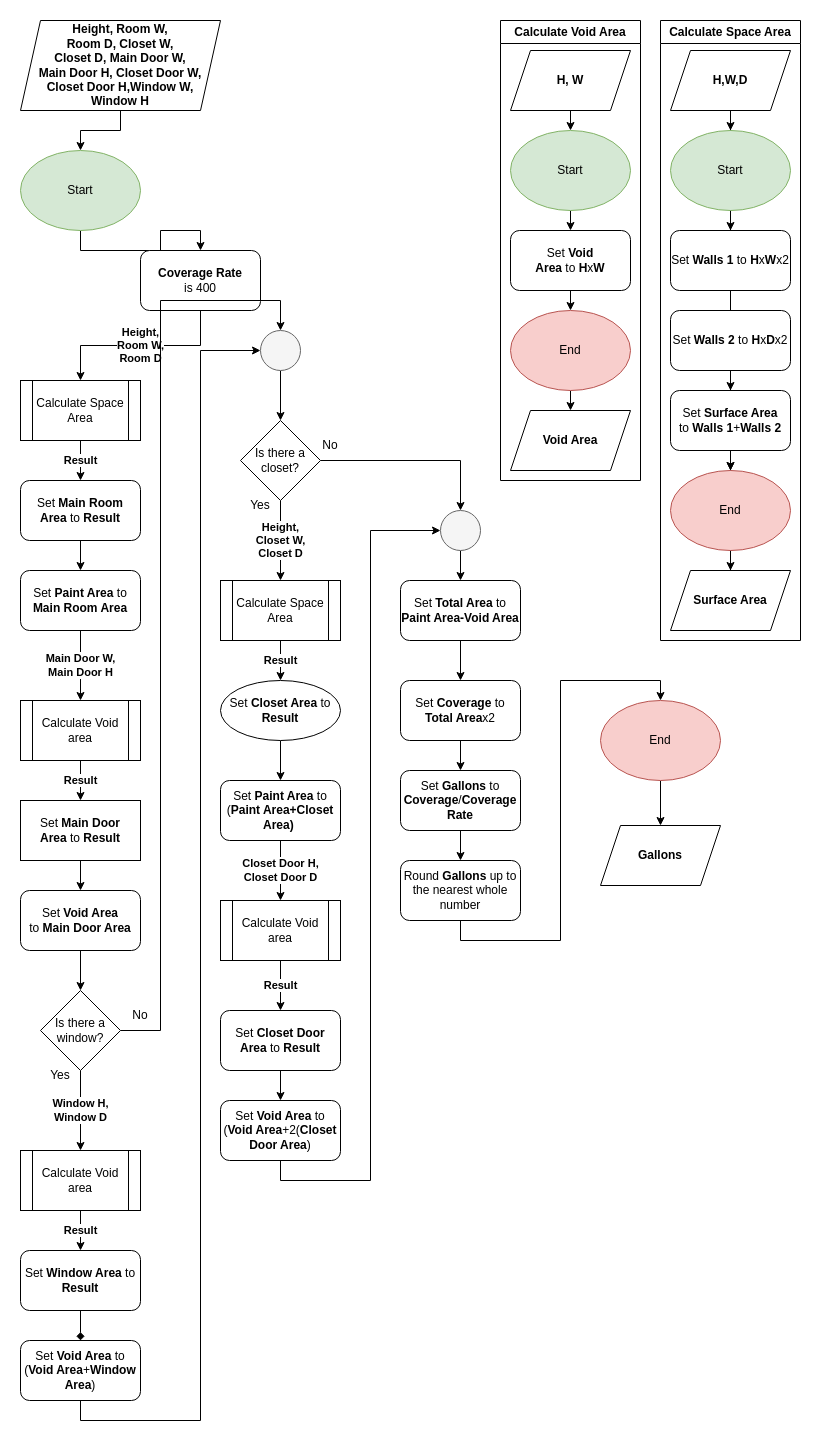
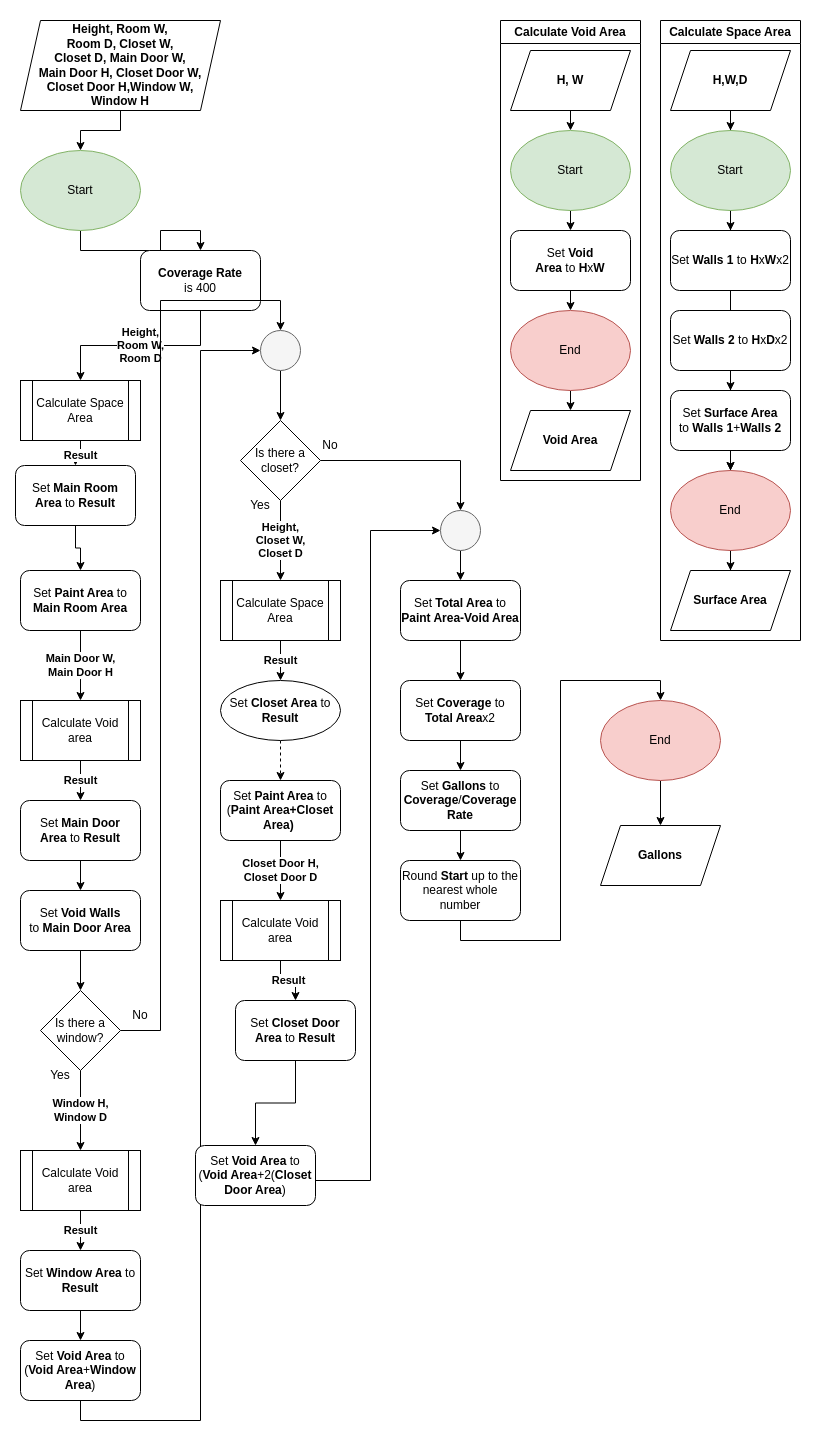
node "Set Main Room Area to Result": moved (81, 511) -> (76, 496)
edge "Set Closet Area to Result" -> "Set Paint Area to (Paint Area+Closet Area)": style solid -> dashed
node "Set Main Door Area to Result": shape rectangle -> rounded rectangle
node "Round Gallons up to the nearest whole number": label "Round Gallons up to the nearest whole number" -> "Round Start up to the nearest whole number"
node "Set Void Area to Main Door Area": label "Set Void Area to Main Door Area" -> "Set Void Walls to Main Door Area"
node "Set Closet Door Area to Result": moved (281, 1041) -> (296, 1031)
node "Set Void Area to (Void Area+2(Closet Door Area)": moved (281, 1131) -> (256, 1176)
edge "Set Window Area to Result" -> "Set Void Area to (Void Area+Window Area)": arrowhead diamond -> classic
